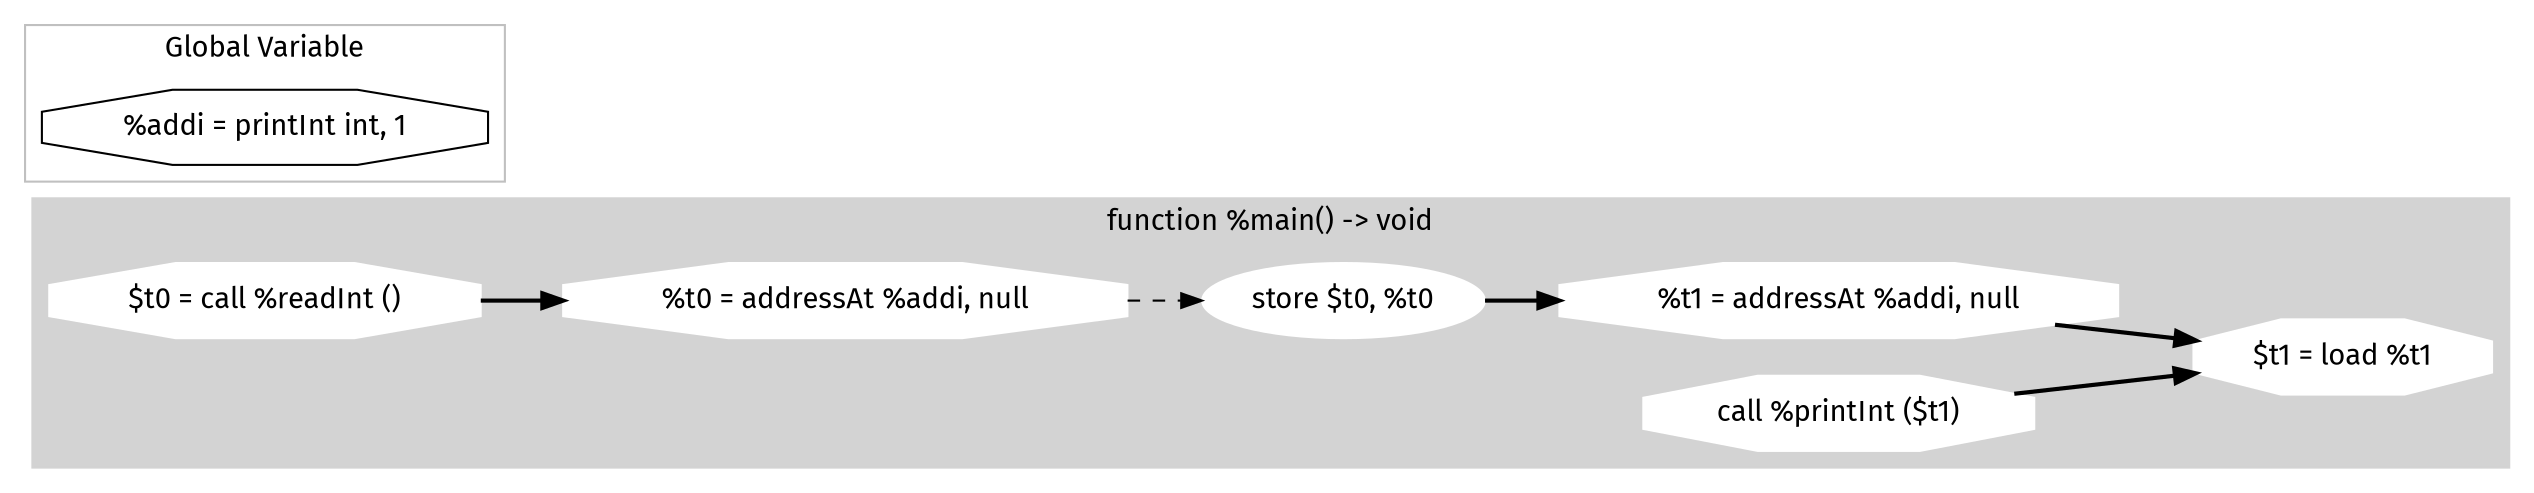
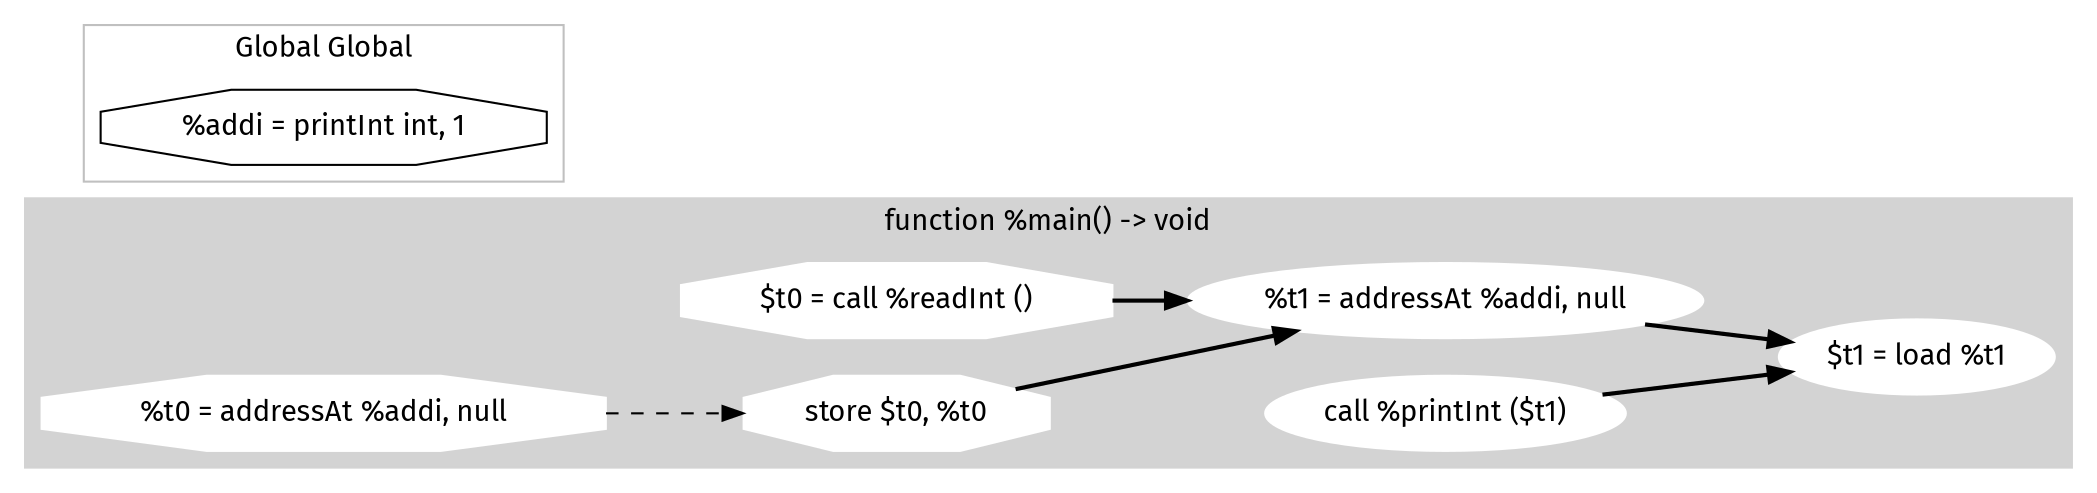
cluster "Global Variable": label "Global Variable" -> "Global Global"
edge "$t0 = call %readInt ()" -> "%t0 = addressAt %addi, null": now "$t0 = call %readInt ()" -> "%t1 = addressAt %addi, null"
node "store $t0, %t0": shape ellipse -> octagon
node "%t1 = addressAt %addi, null": shape octagon -> ellipse
node "$t1 = load %t1": shape octagon -> ellipse
node "call %printInt ($t1)": shape octagon -> ellipse
